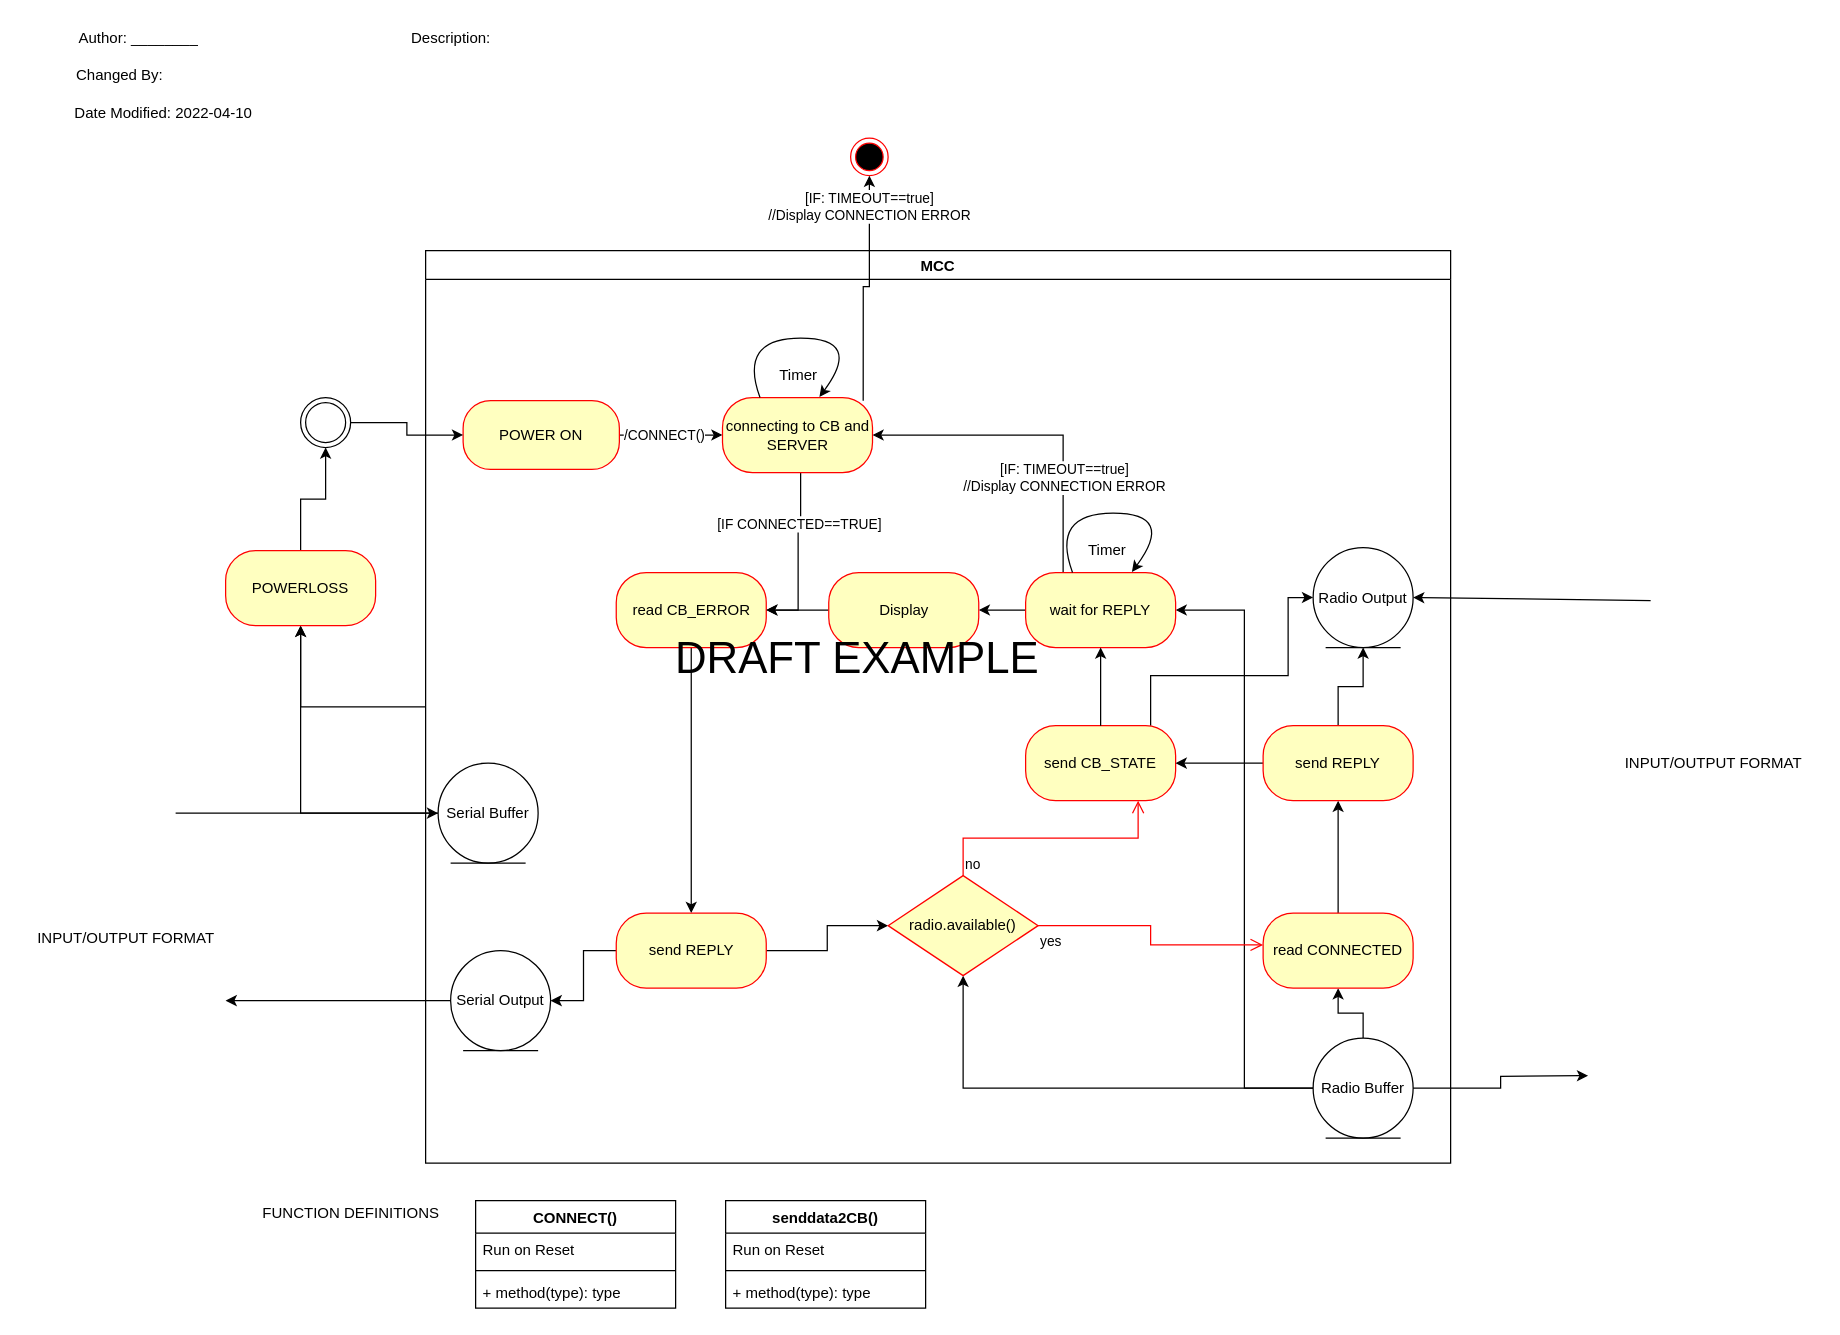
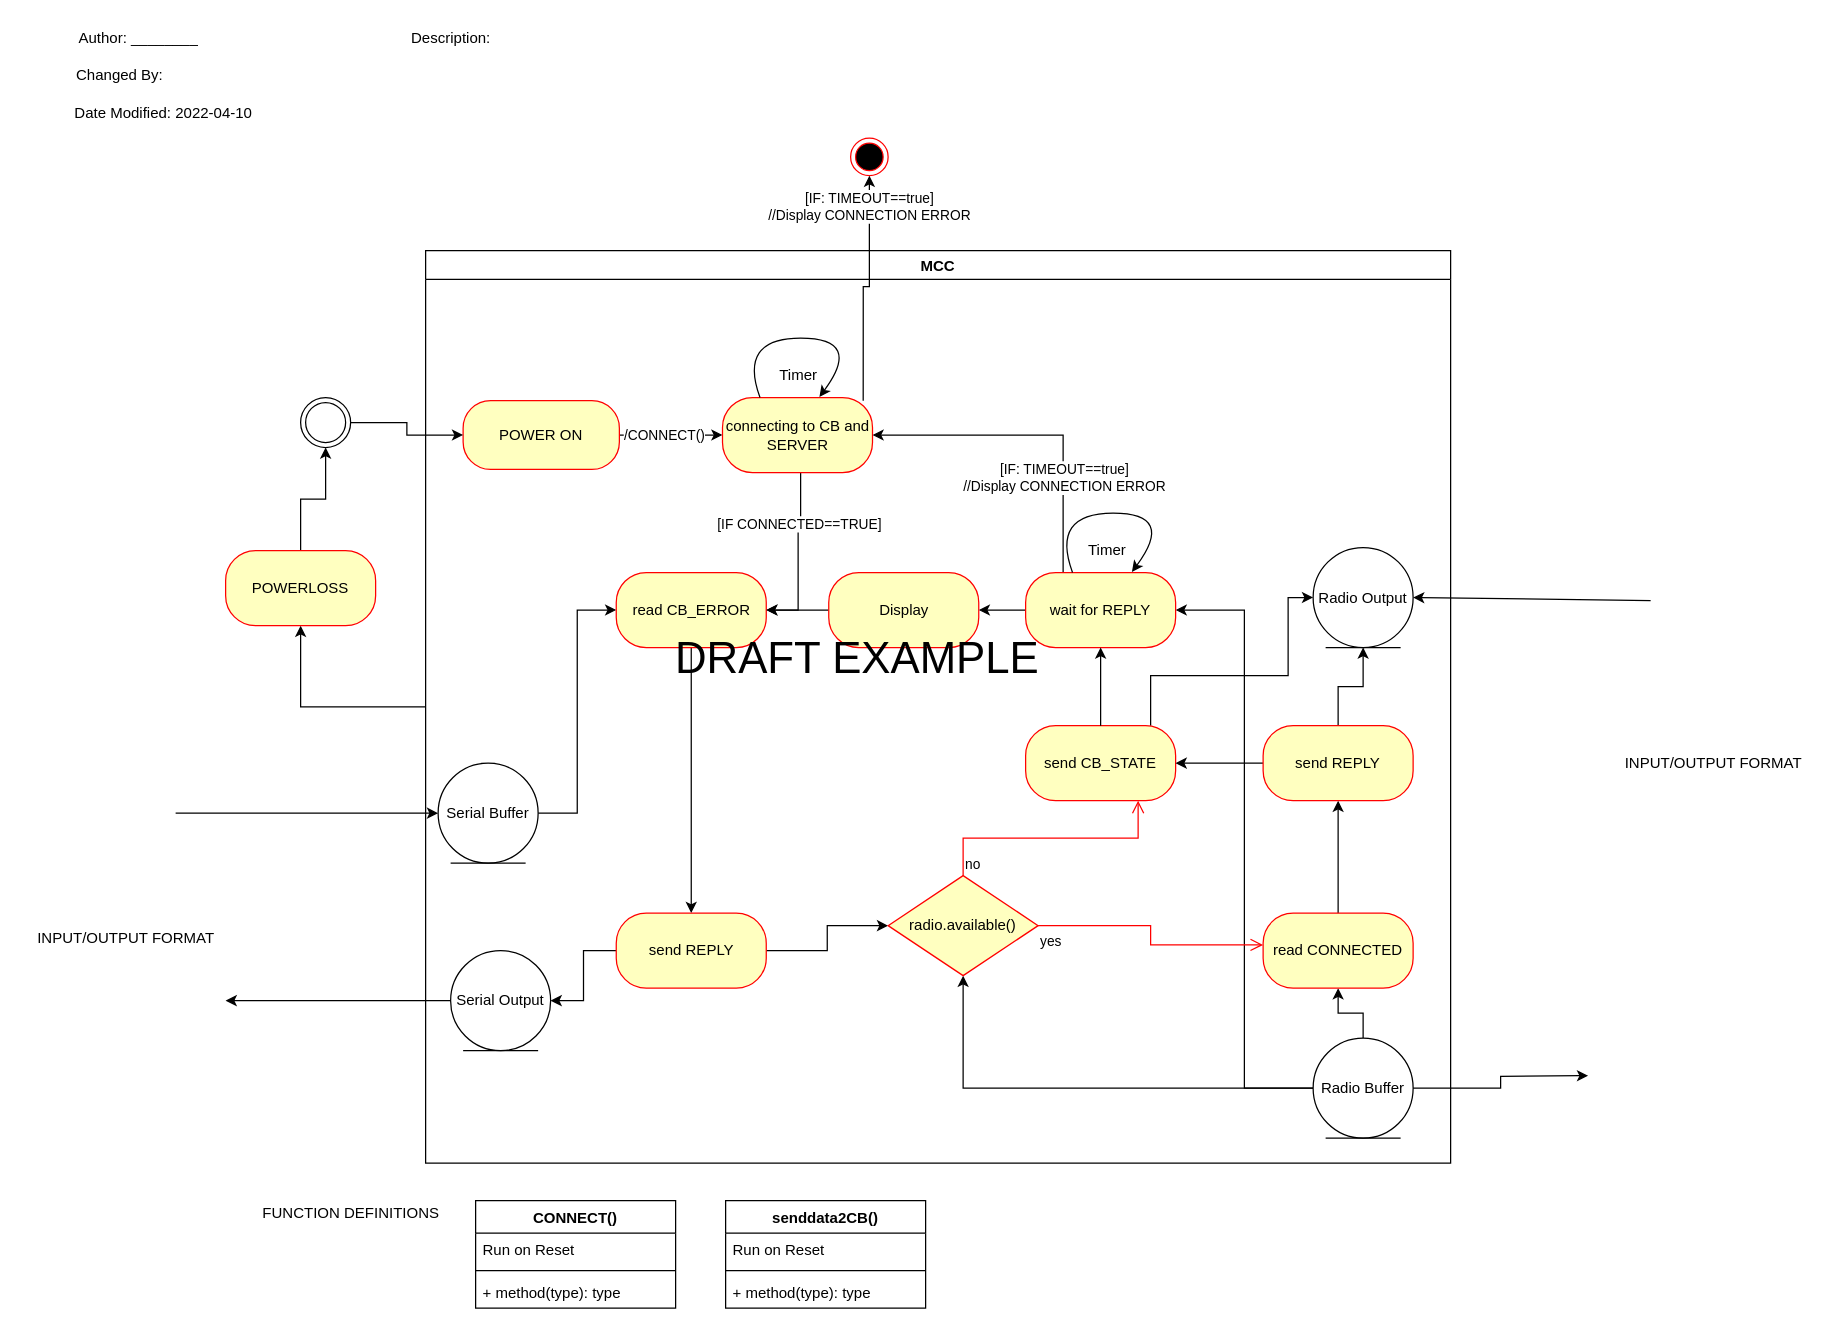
edge "Serial Buffer" -> "POWERLOSS": now "Serial Buffer" -> "read CB_ERROR"
